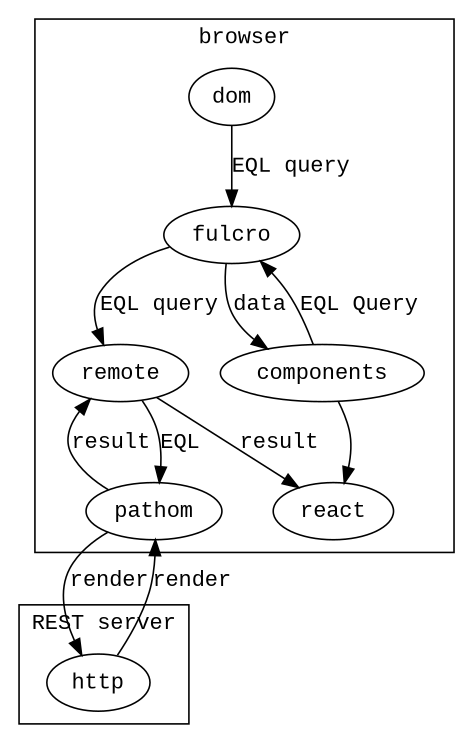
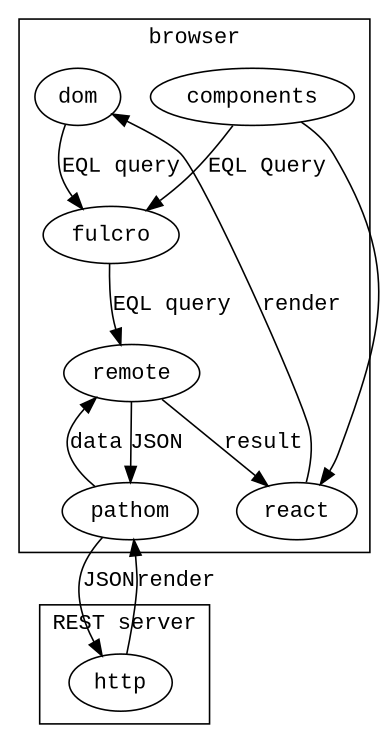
edge "react" -> "dom": added, label "render"
edge "fulcro" -> "components": removed, label "data"
edge "pathom" -> "remote": label "result" -> "data"
edge "remote" -> "pathom": label "EQL" -> "JSON"
edge "pathom" -> "http": label "render" -> "JSON"
